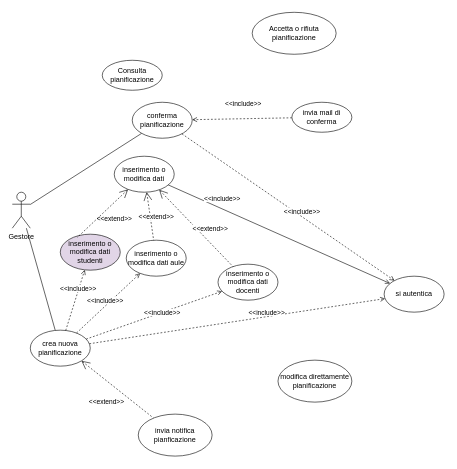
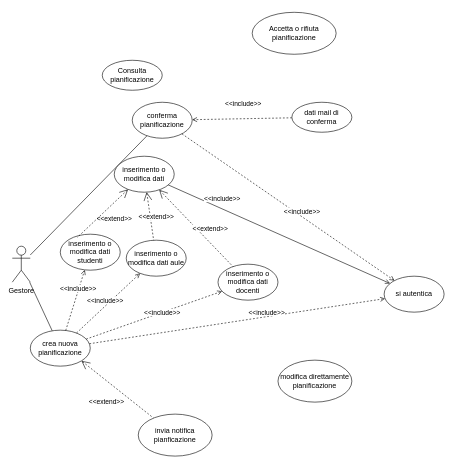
node "invia mail di conferma": label "invia mail di conferma" -> "dati mail di conferma"
node "Gestore": moved (21, 210) -> (21, 264)
node "inserimento o modifica dati studenti": fillcolor #e1d5e7 -> #ffffff
